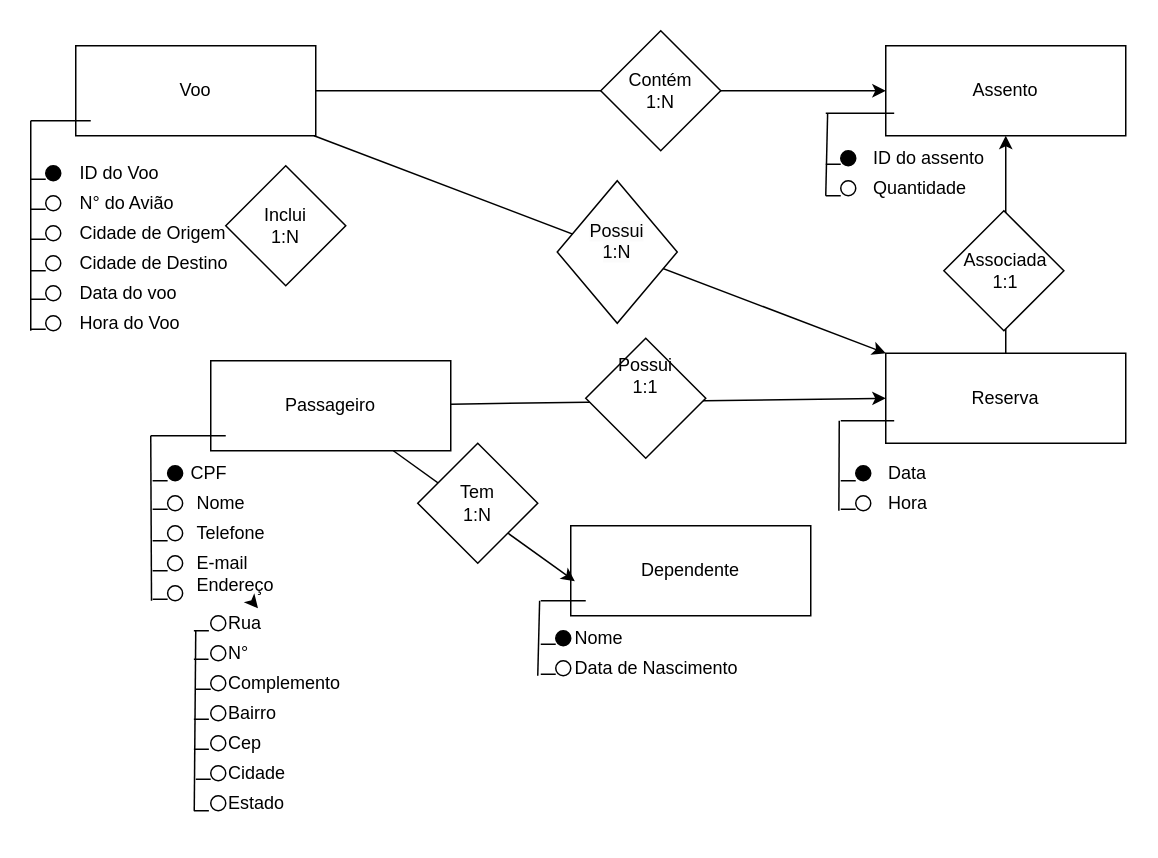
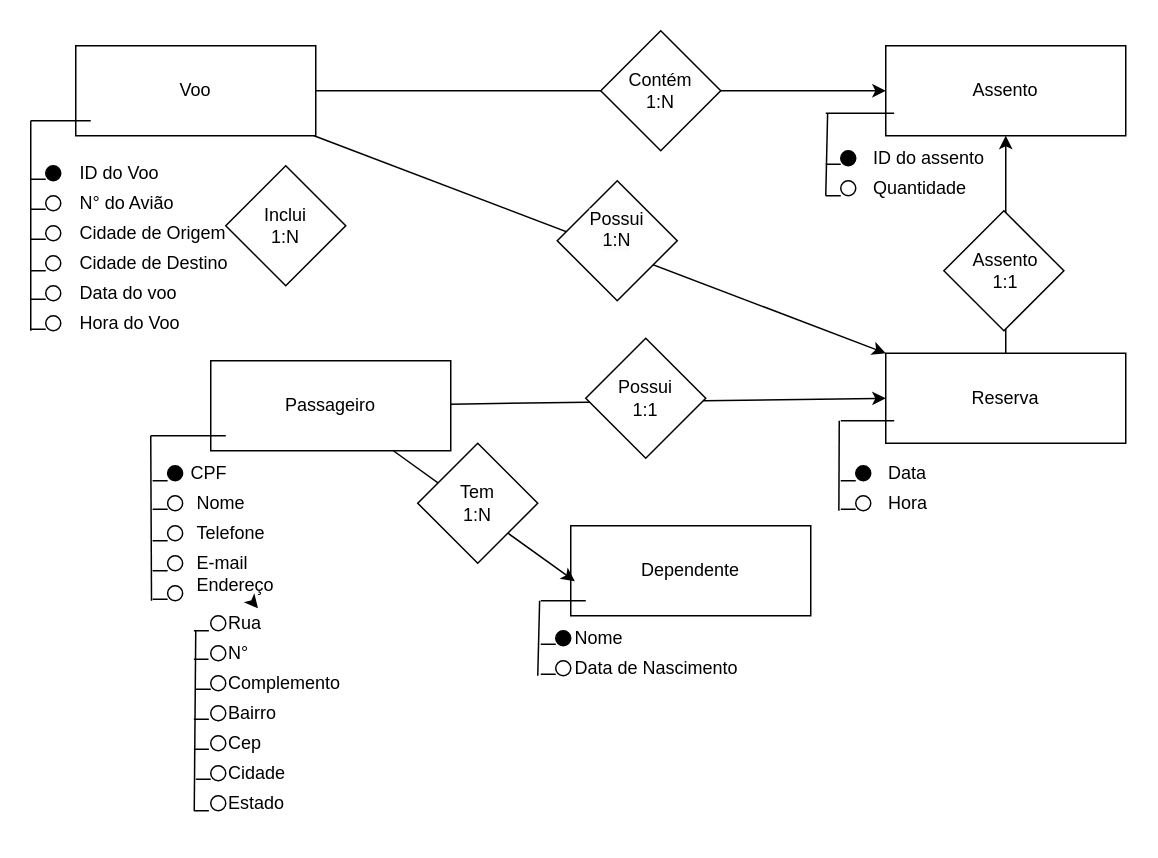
node "Possui1:N": size 120x143 -> 120x120
node "Associada 1:1": label "Associada 1:1" -> "Assento 1:1"
node "Possui 1:1": moved (646, 376) -> (646, 398)
